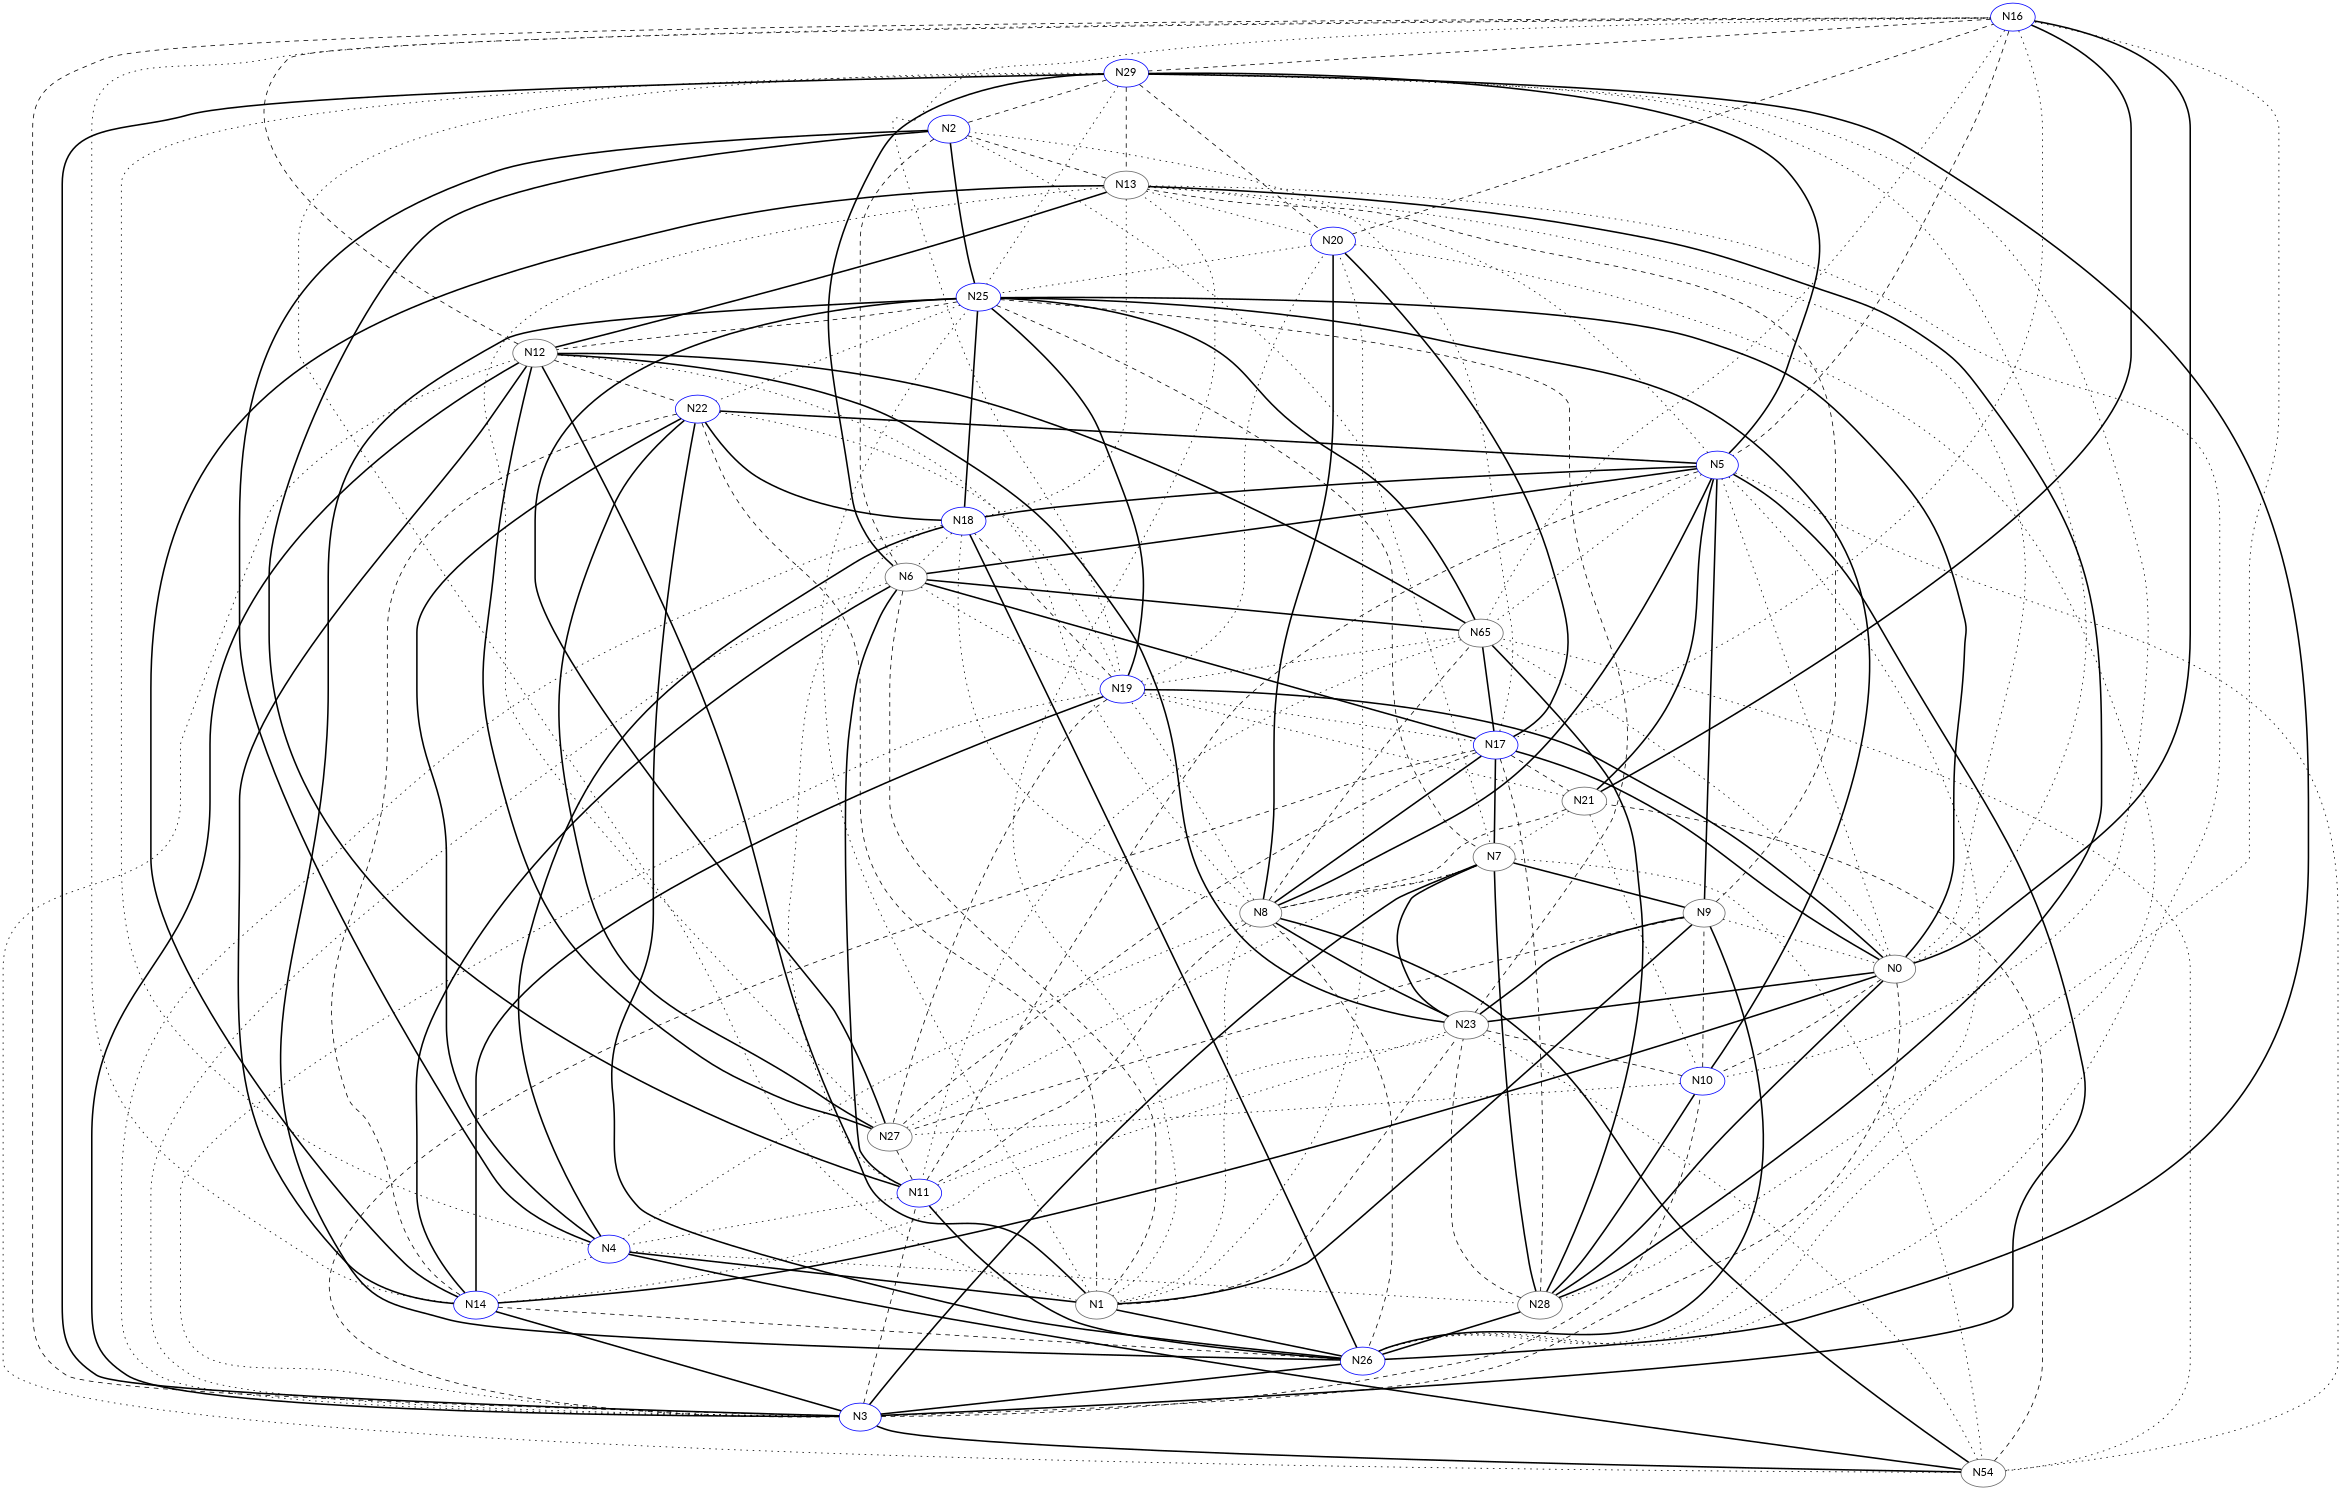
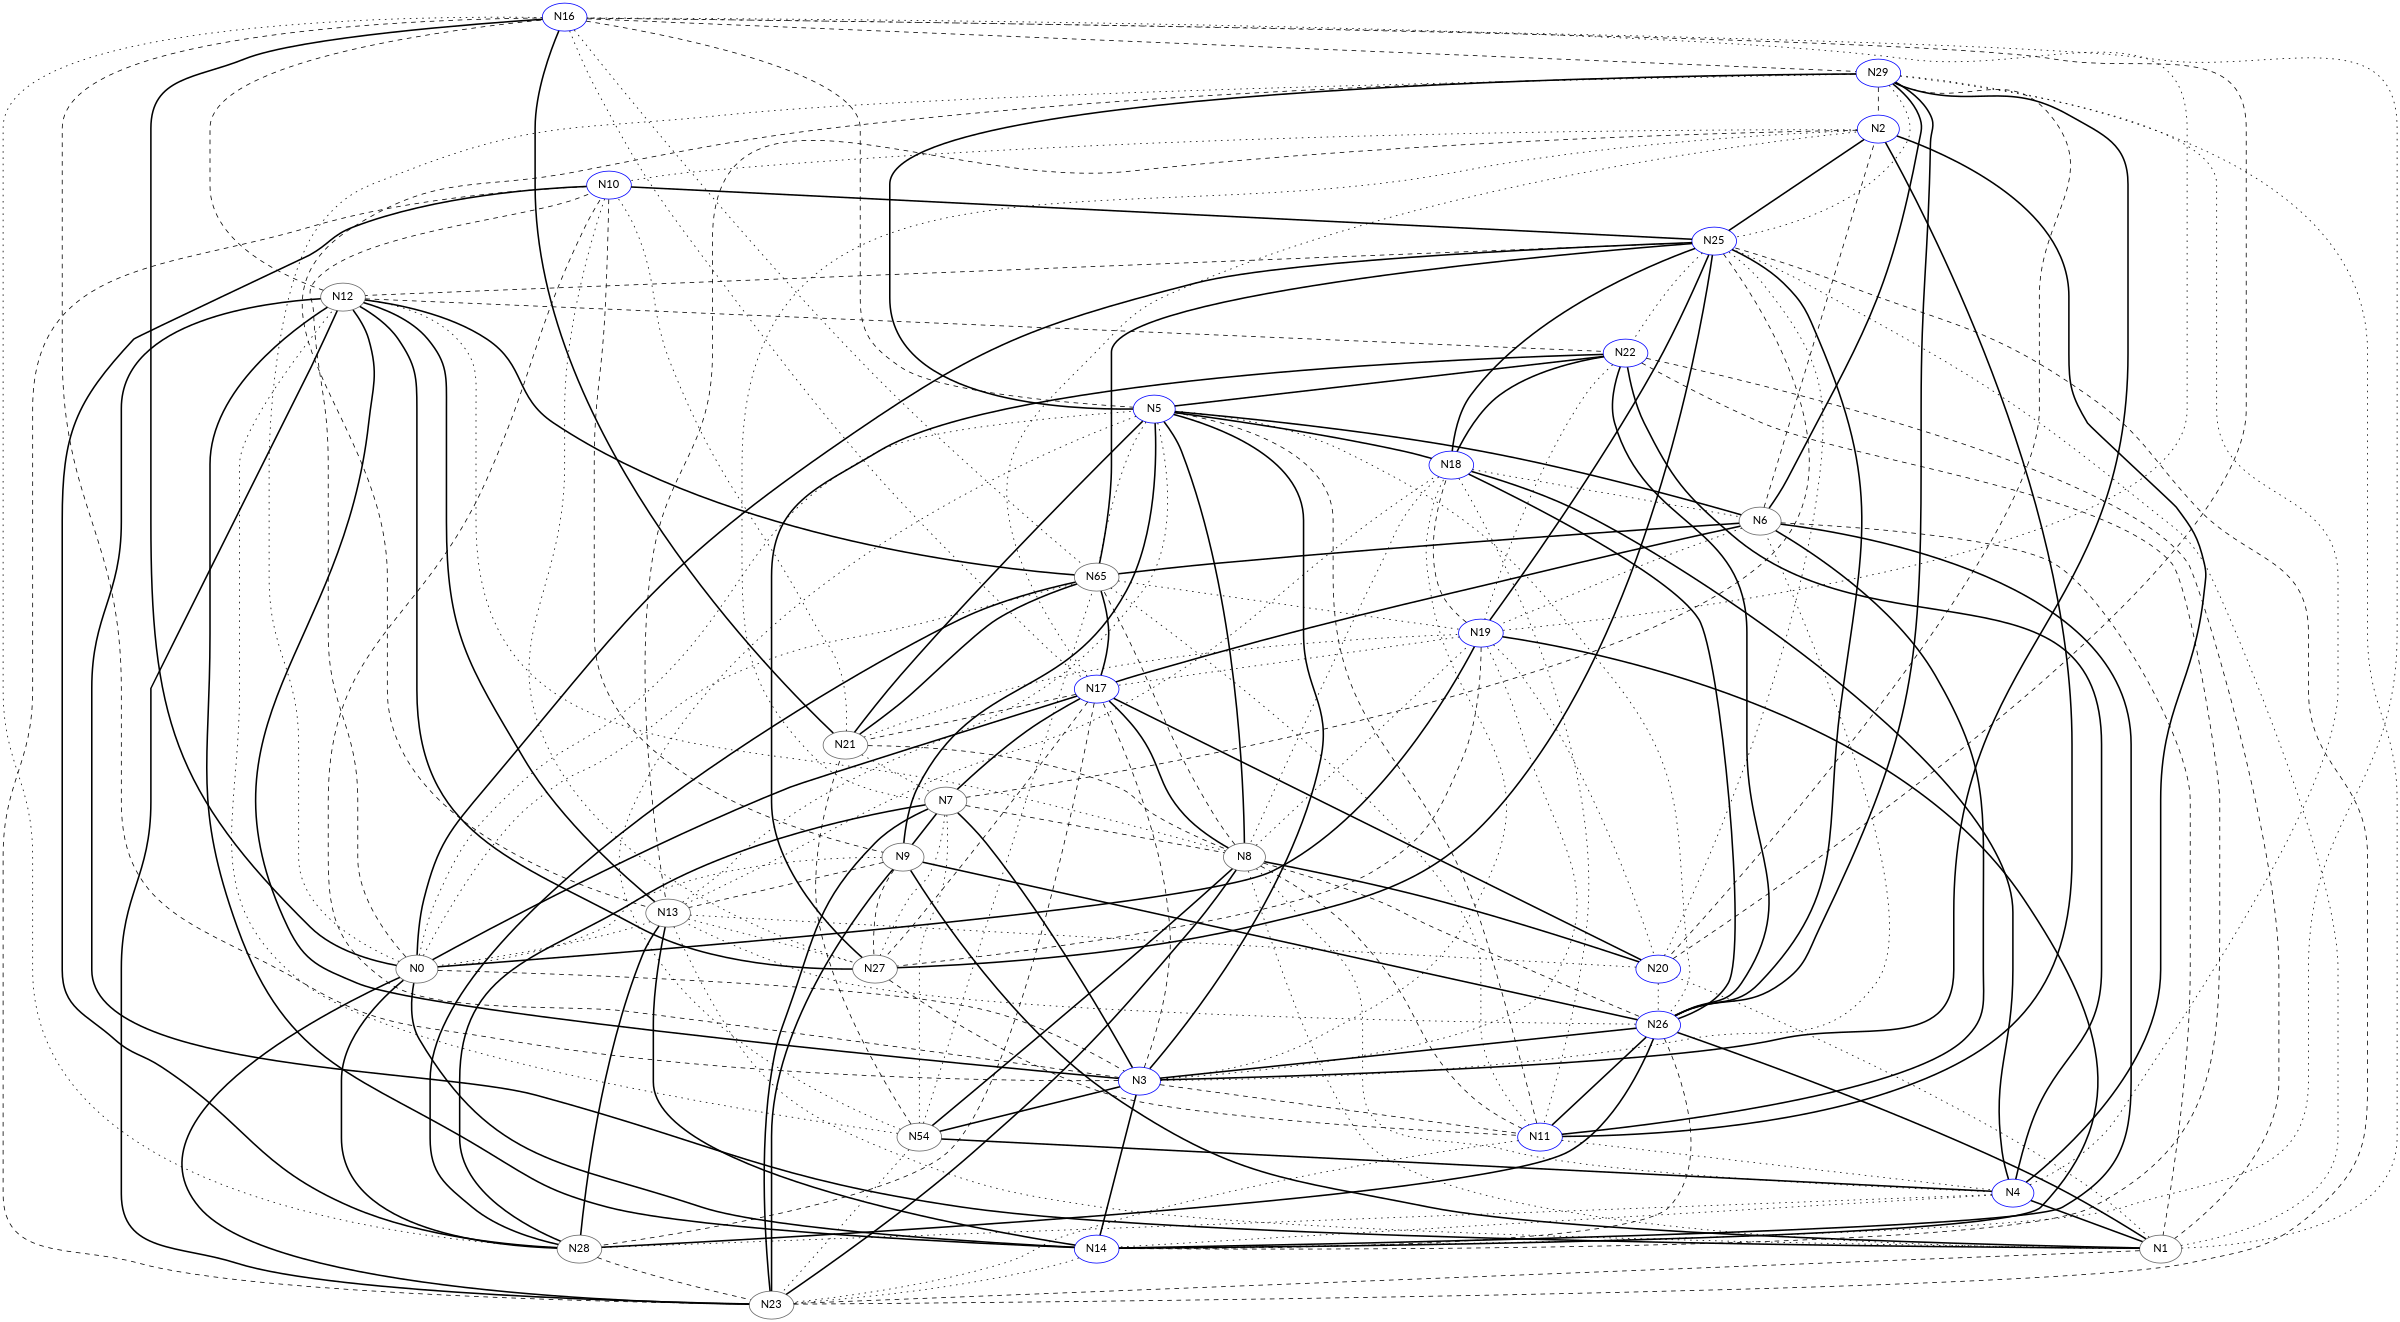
edge "N29" -- "N10": now "N2" -- "N10"
edge "N65" -- "N21": added
